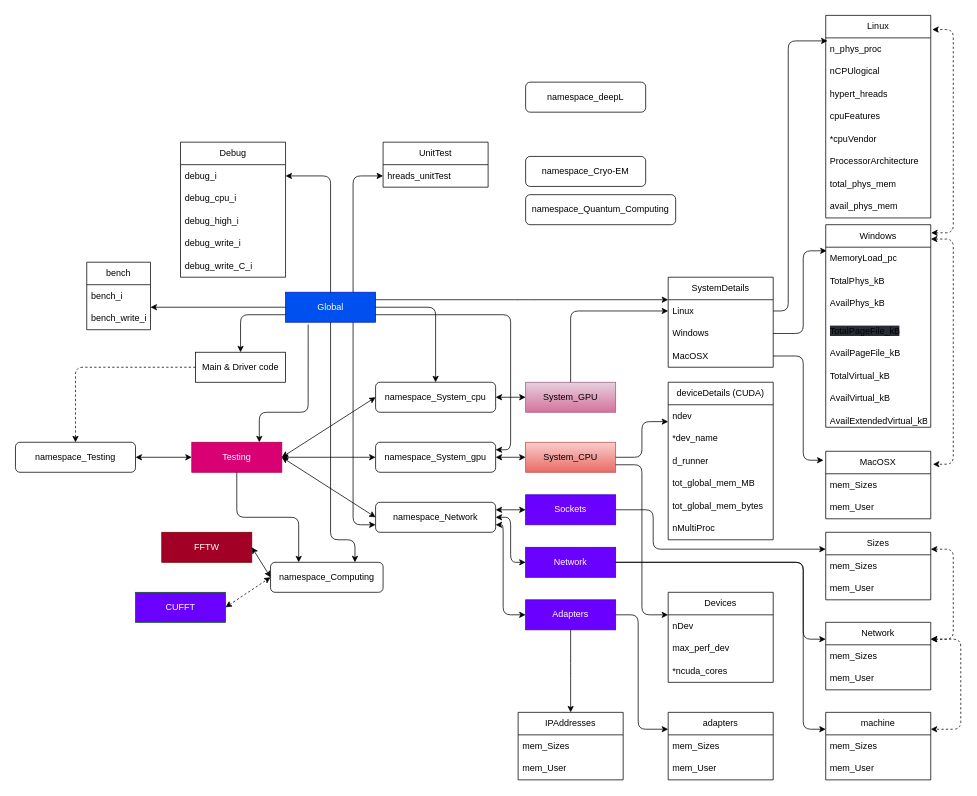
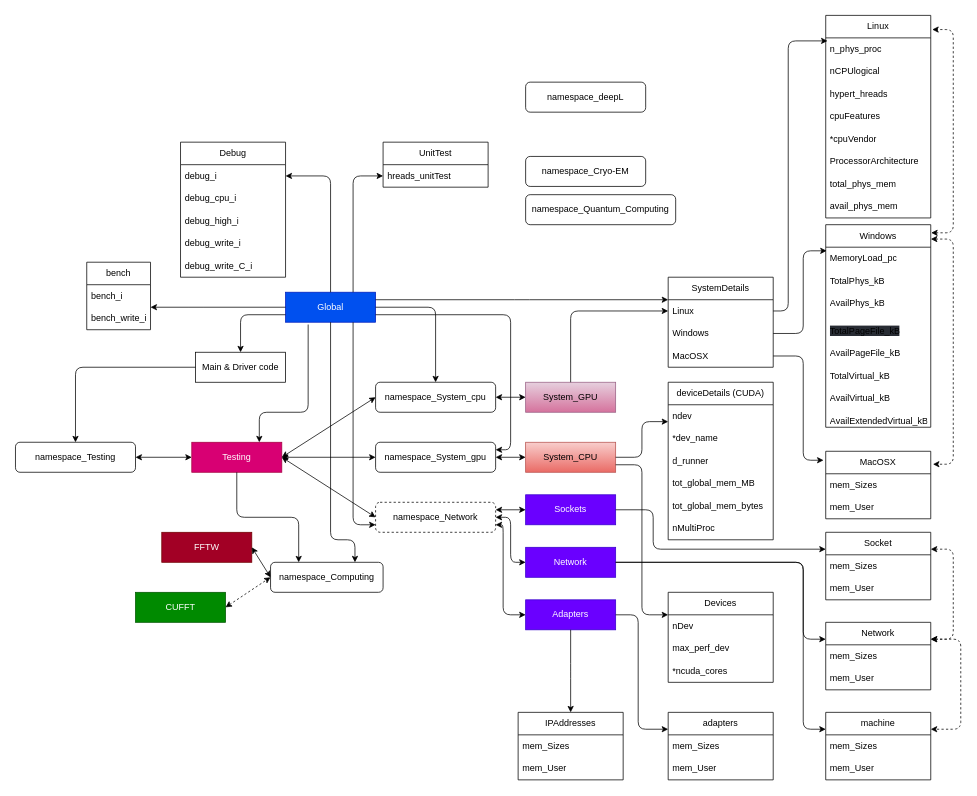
edge "Main & Driver code" -> "namespace_Testing": style dashed -> solid
node "namespace_Network": style solid -> dashed
node "Sizes": label "Sizes" -> "Socket"
node "CUFFT": fillcolor #6a00ff -> #008a00
